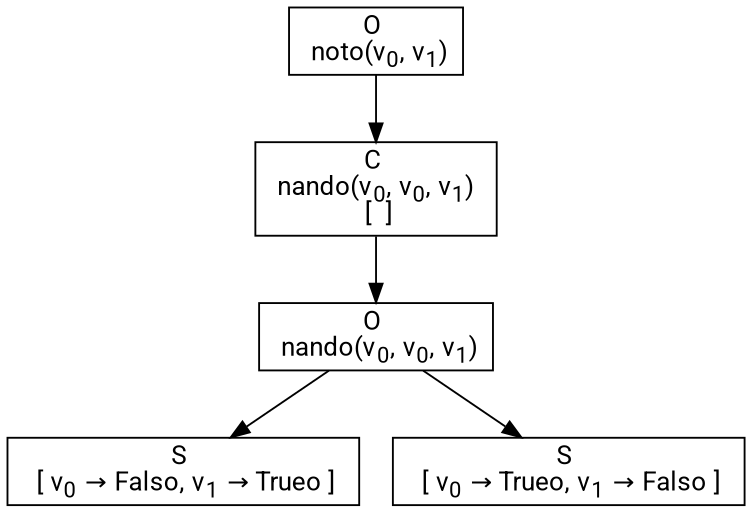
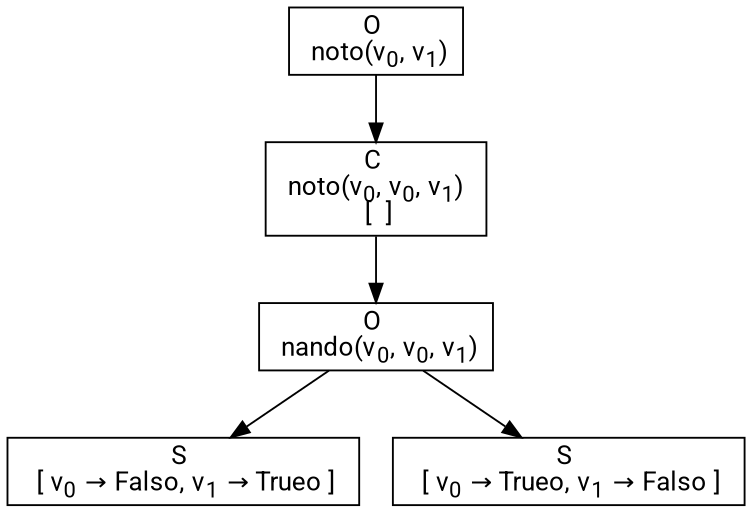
node "C": text "nando(v" -> "noto(v"
